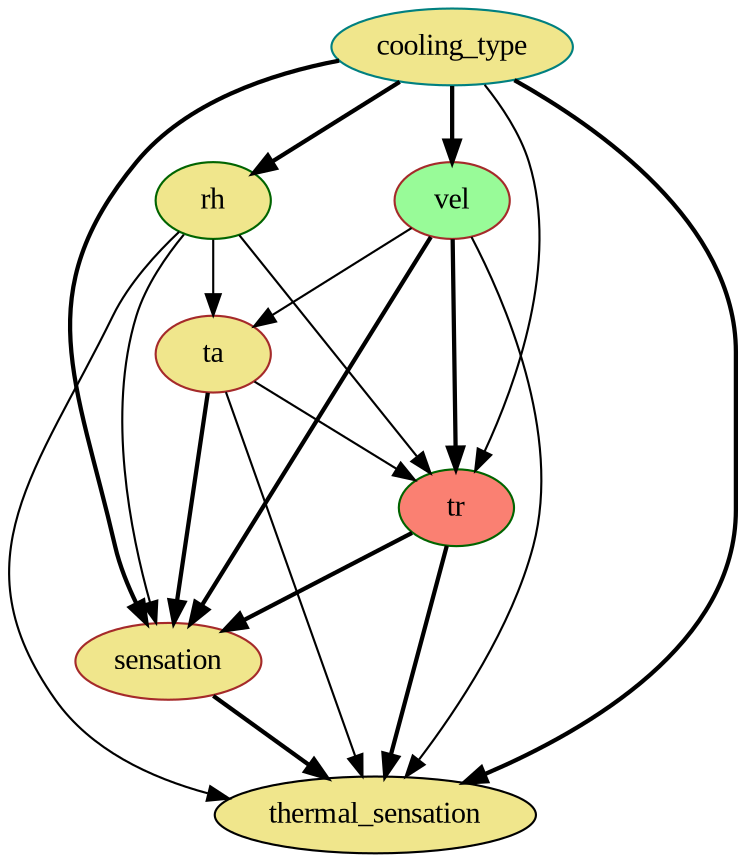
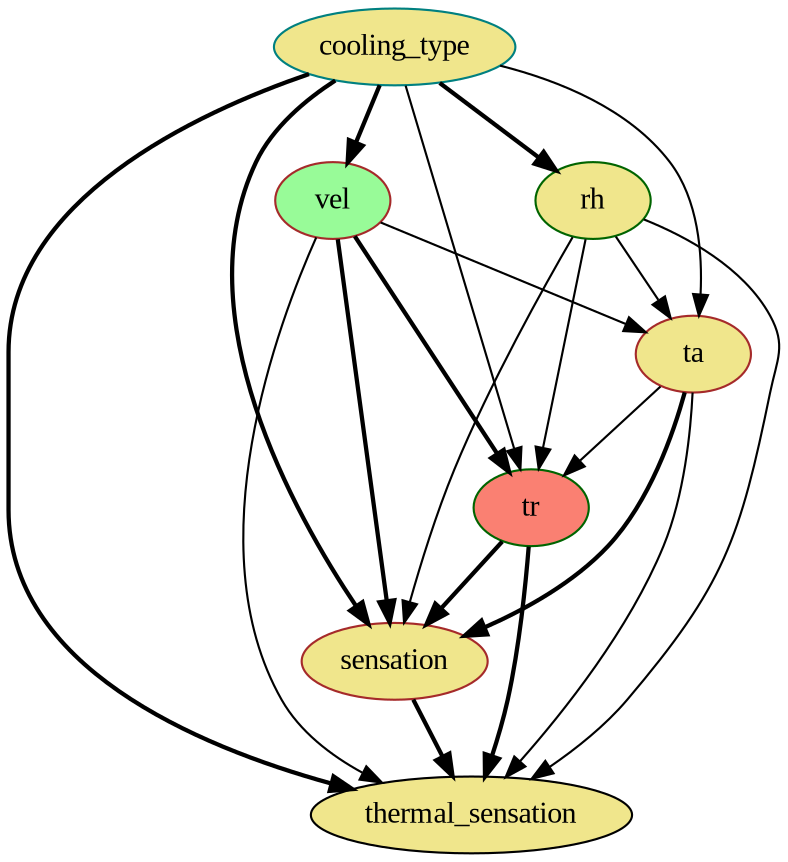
edge "cooling_type" -> "ta": added
